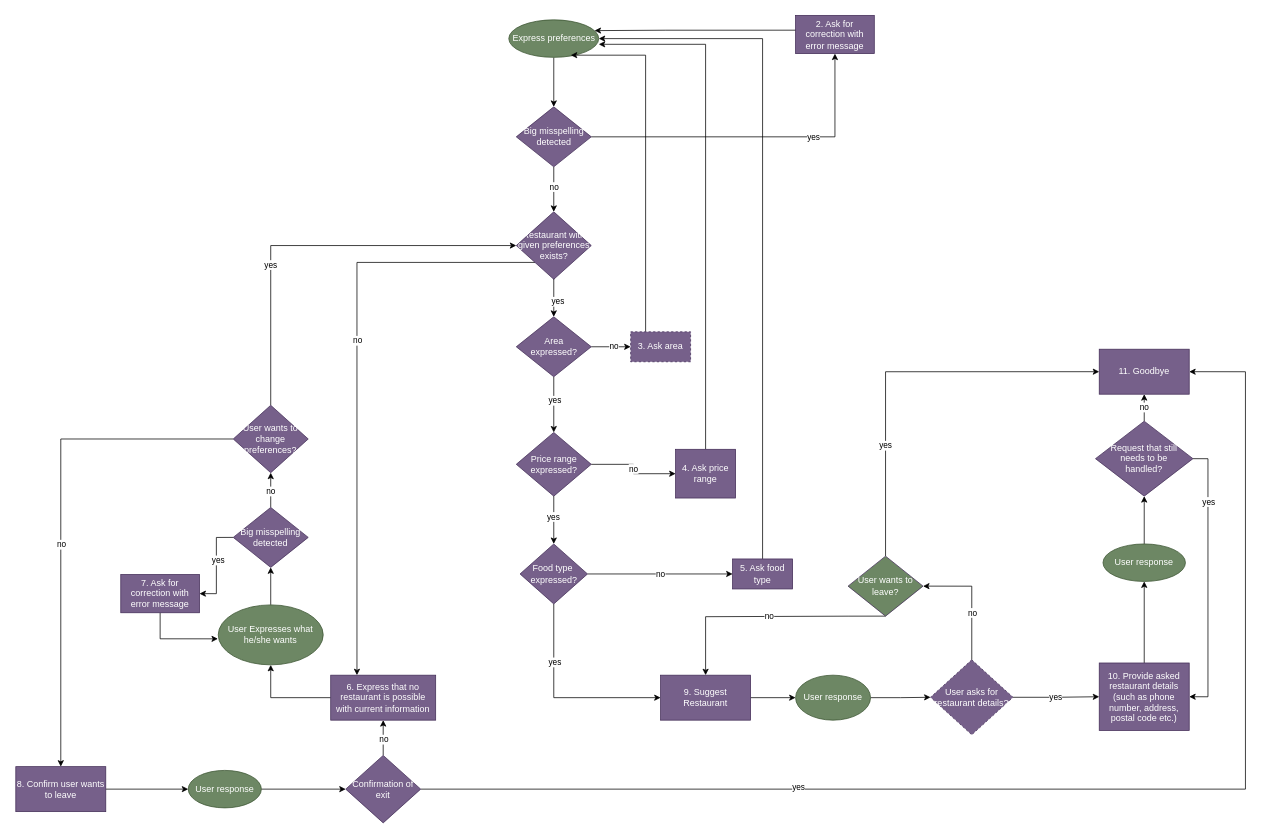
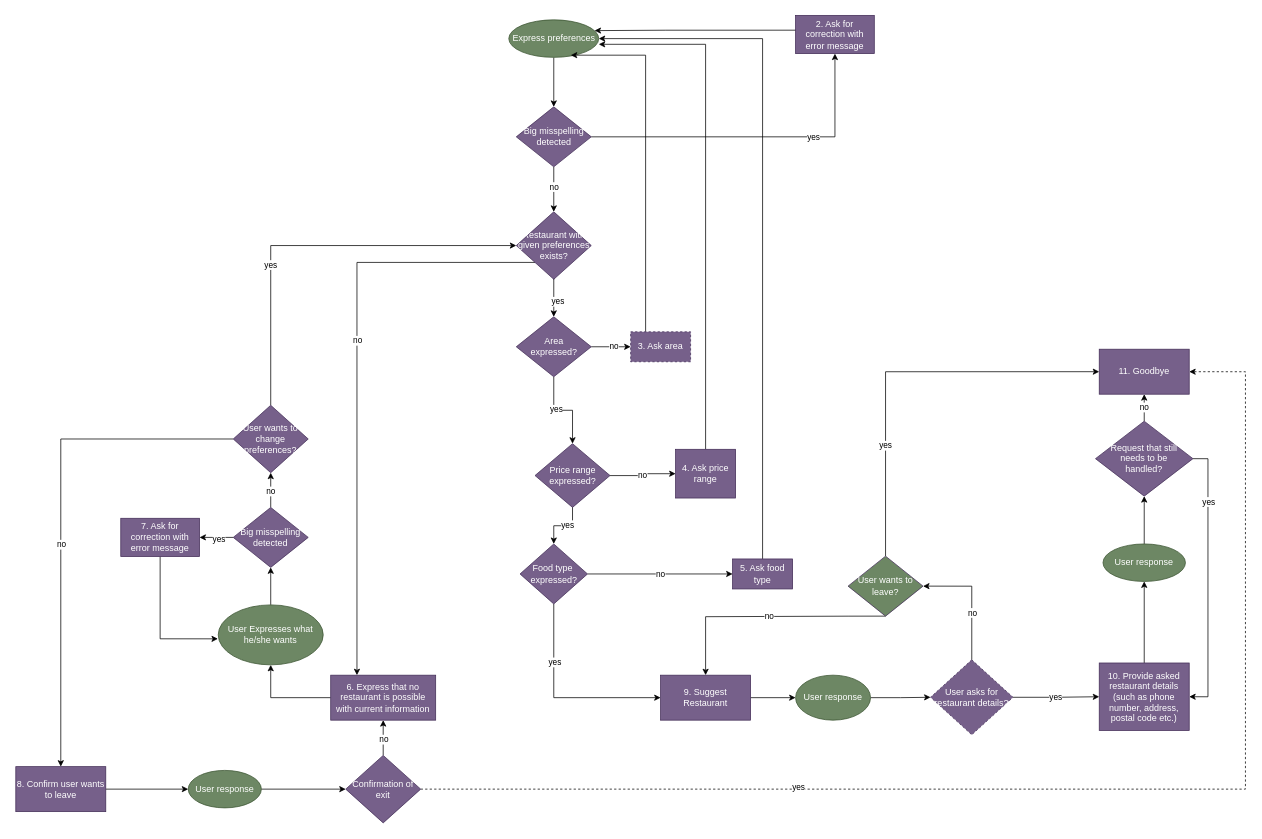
node "Price range expressed?": moved (554, 464) -> (572, 476)
node "7. Ask for correction with error message": moved (160, 594) -> (160, 538)
edge "Confirmation of exit" -> "11. Goodbye": style solid -> dashed
